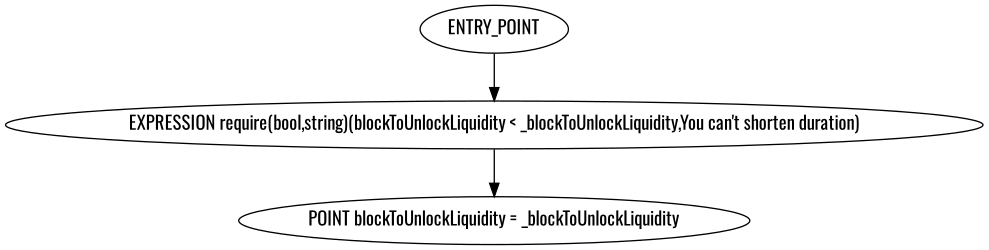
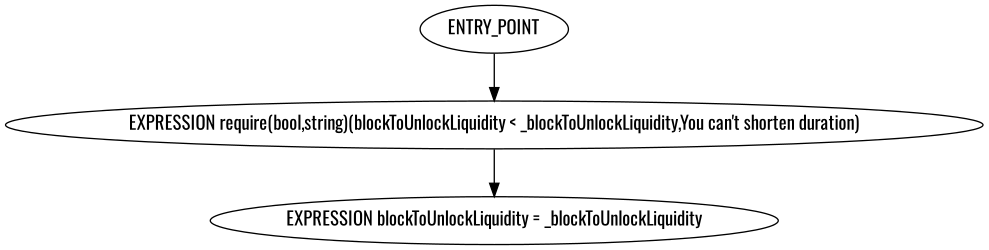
node "POINT blockToUnlockLiquidity = _blockToUnlockLiquidity": label "POINT blockToUnlockLiquidity = _blockToUnlockLiquidity" -> "EXPRESSION blockToUnlockLiquidity = _blockToUnlockLiquidity"
